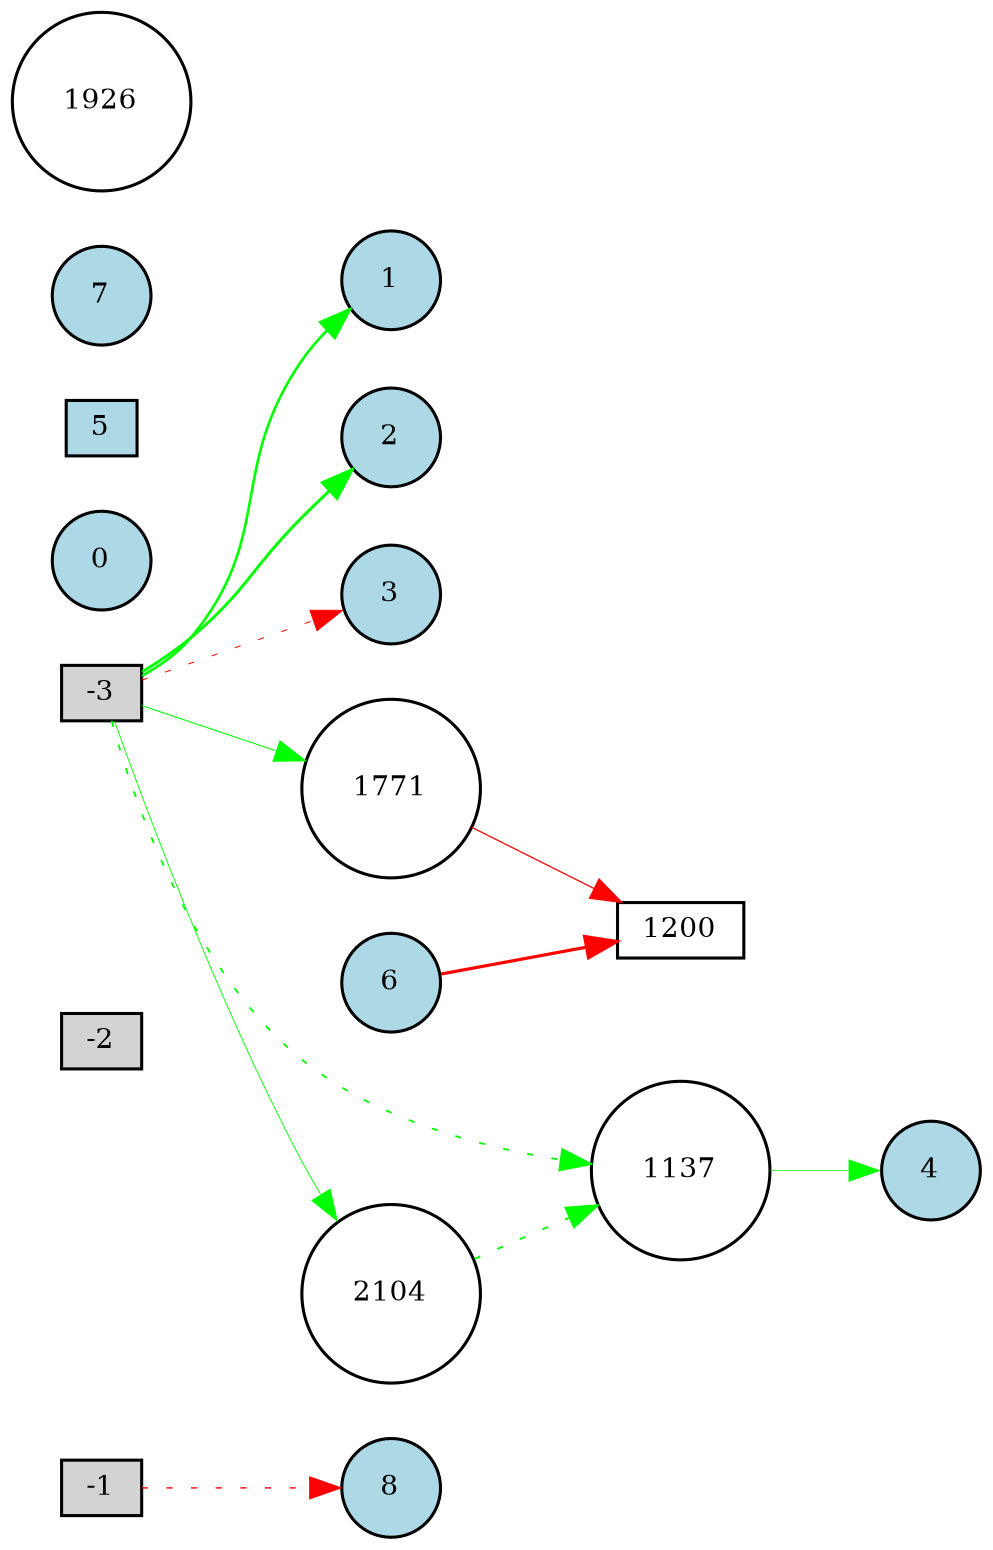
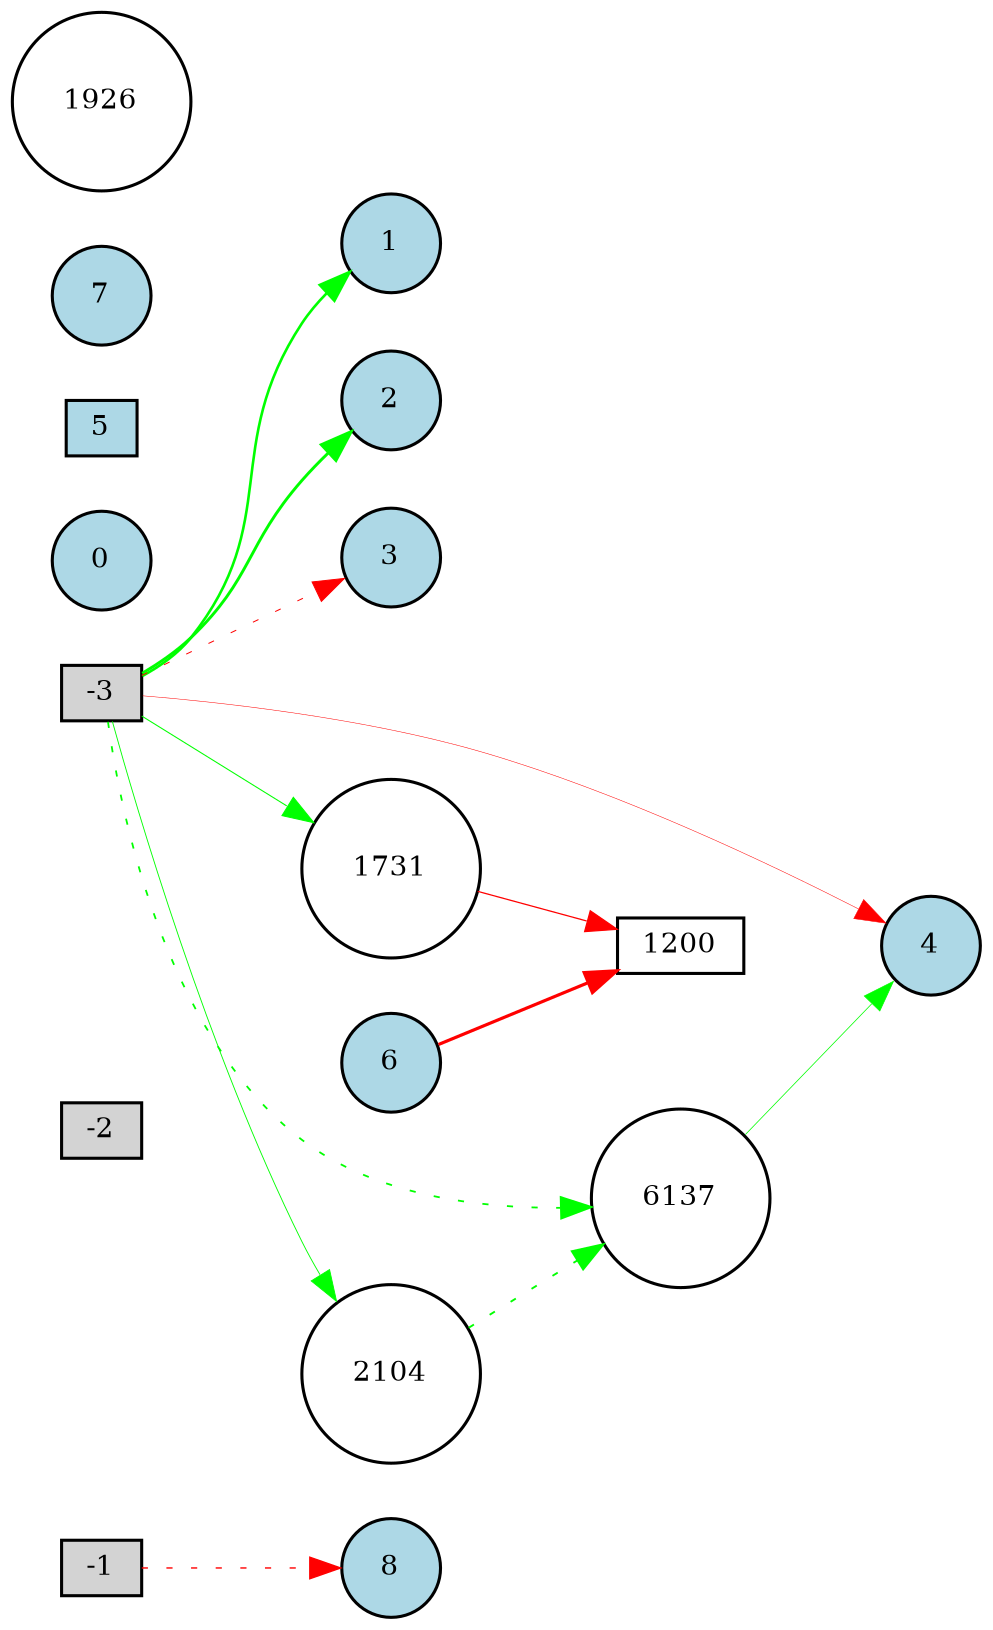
edge "-3" -> "4": added
node "1771": label "1771" -> "1731"
node "1137": label "1137" -> "6137"
